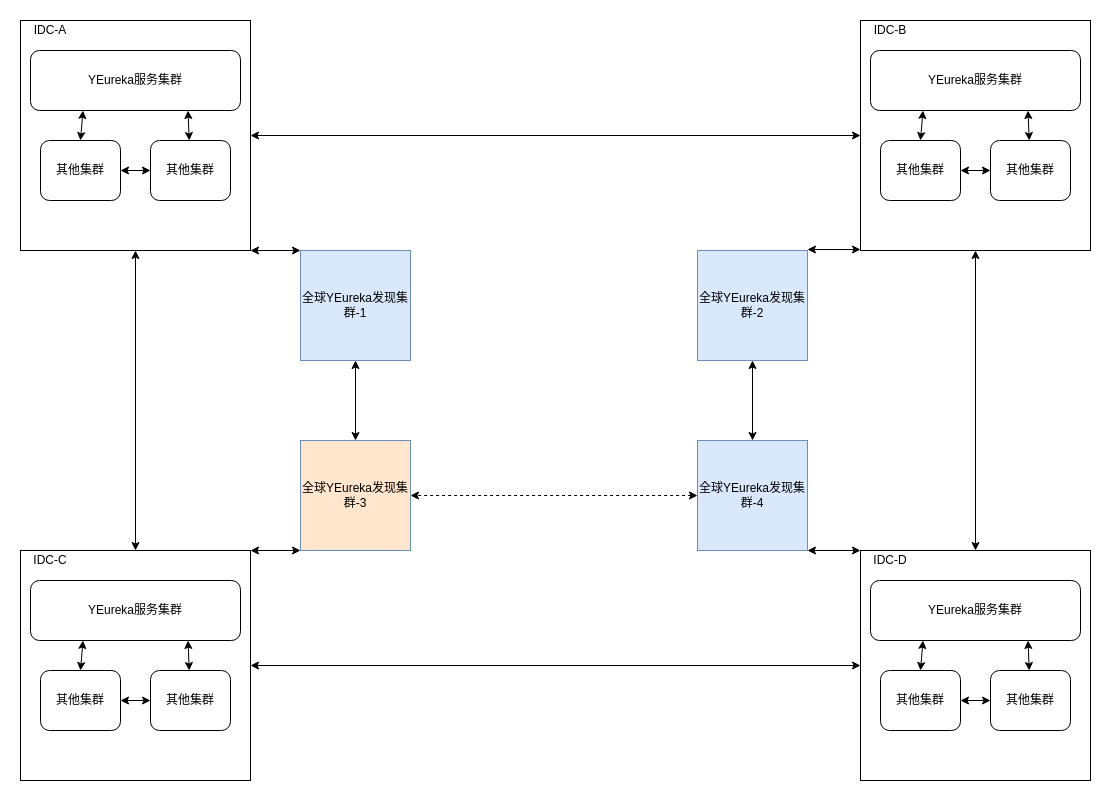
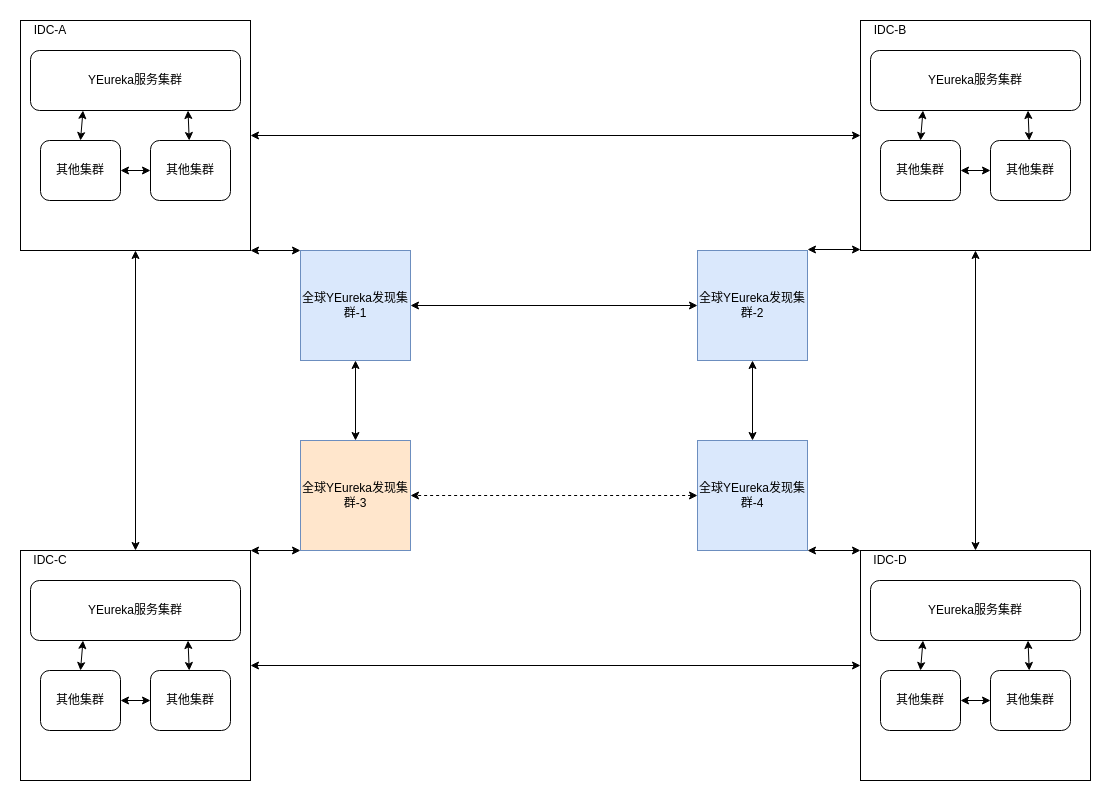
edge "全球YEureka发现集群-1" -- "全球YEureka发现集群-2": added
